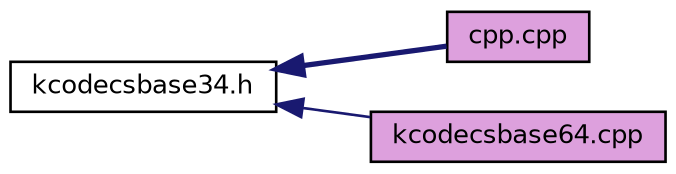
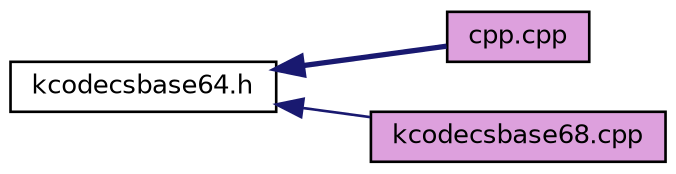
node "kcodecsbase34.h": label "kcodecsbase34.h" -> "kcodecsbase64.h"
node "kcodecsbase64.cpp": label "kcodecsbase64.cpp" -> "kcodecsbase68.cpp"
